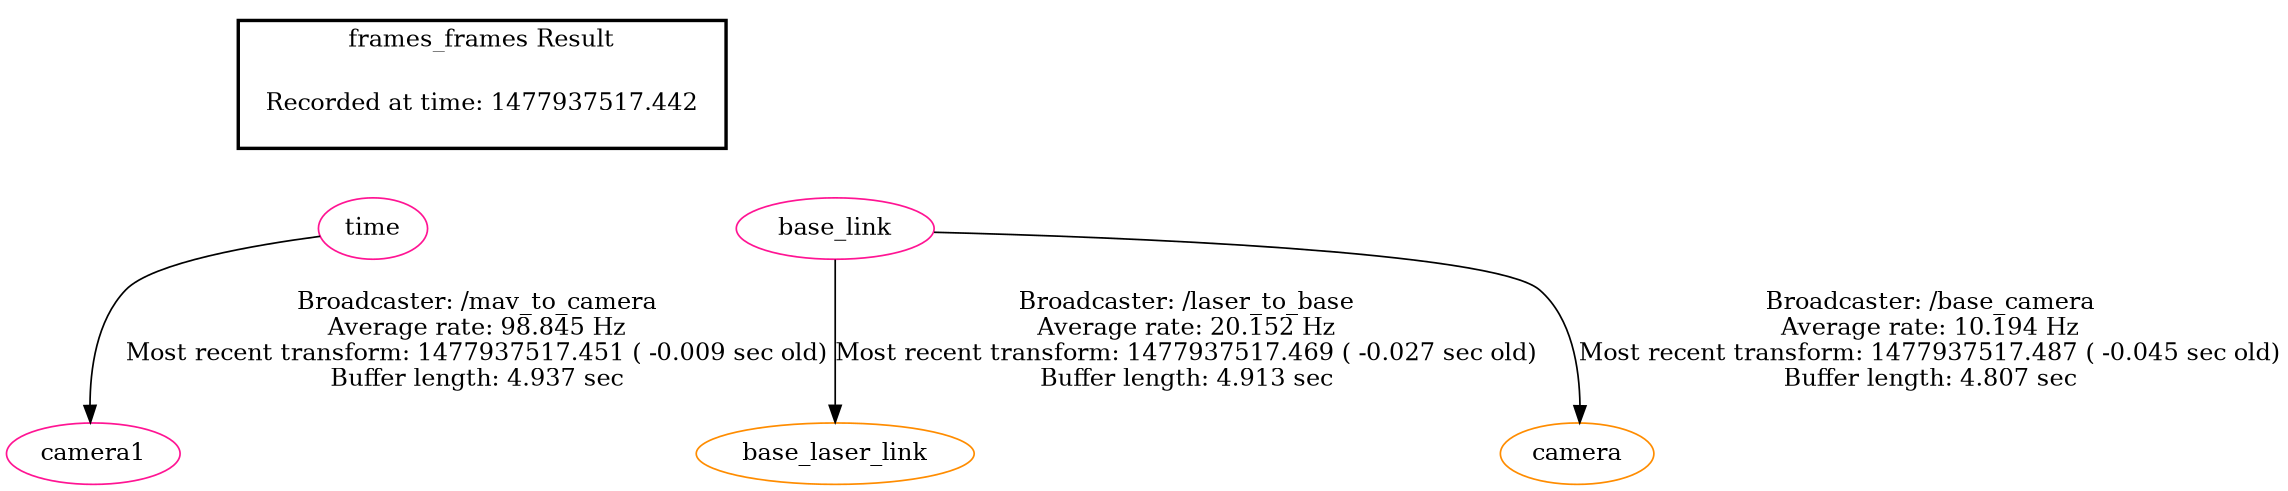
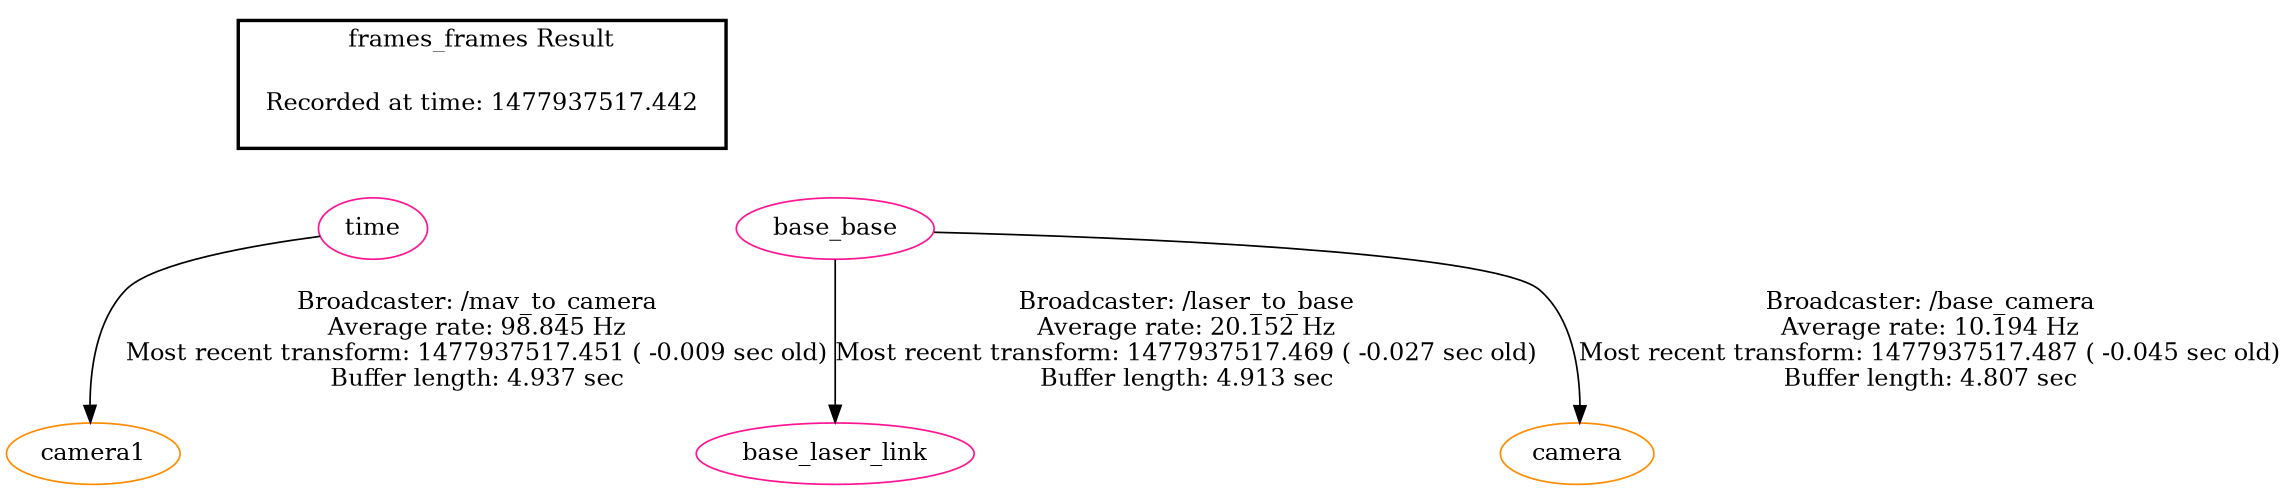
node "base_link": label "base_link" -> "base_base"
node "camera1": color deeppink -> darkorange
node "base_laser_link": color darkorange -> deeppink
